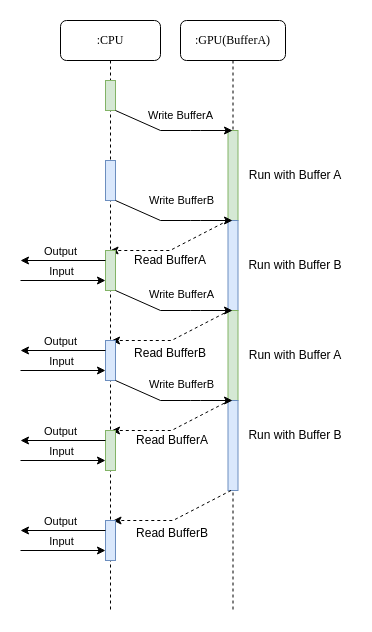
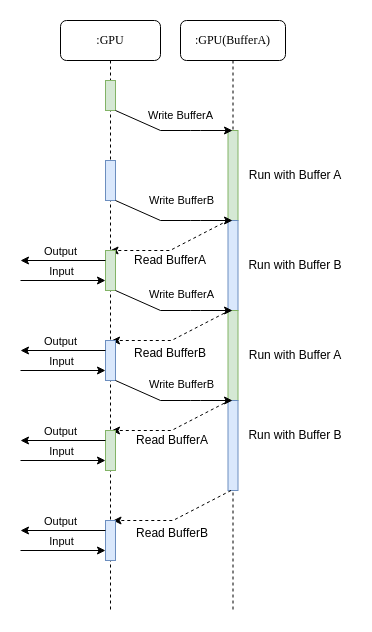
node ":CPU": label ":CPU" -> ":GPU"
